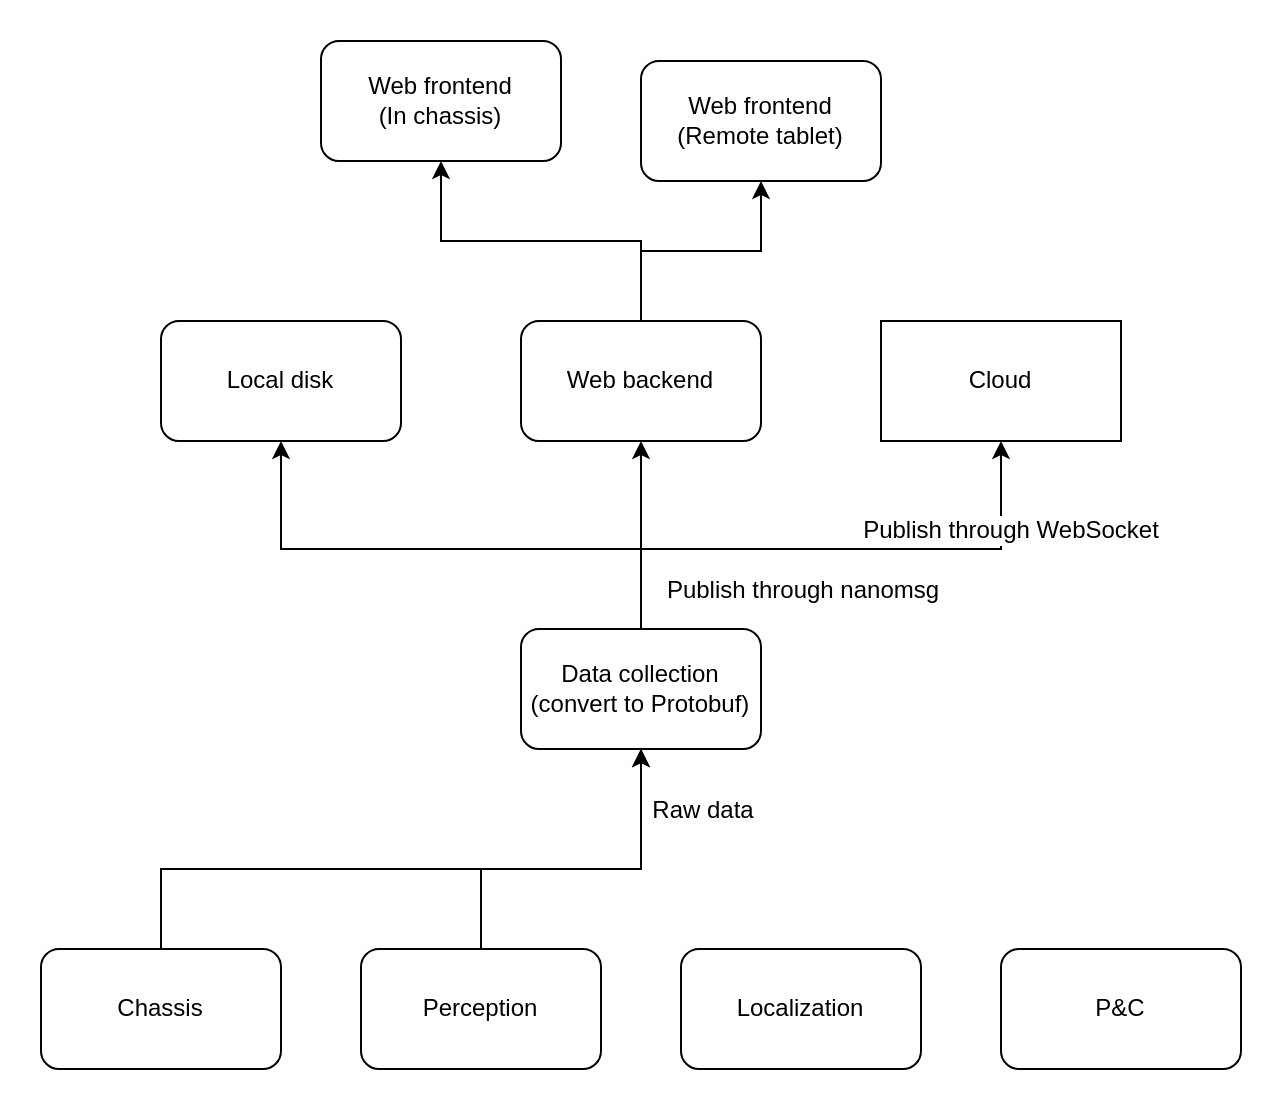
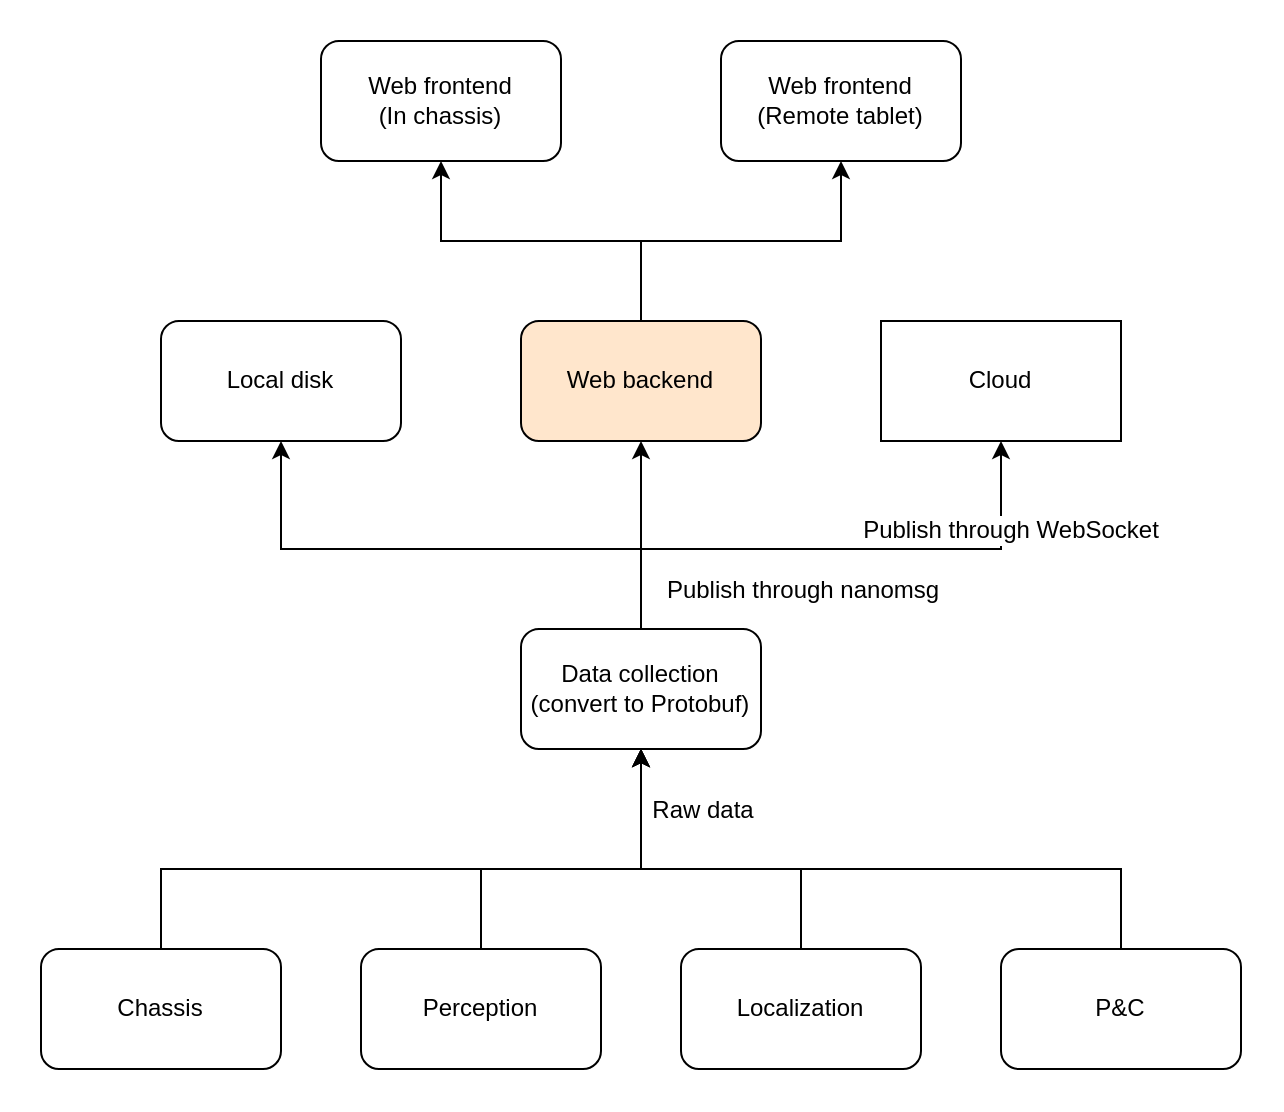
node "Web frontend (Remote tablet)": moved (761, 121) -> (841, 101)
node "Web backend": fillcolor #ffffff -> #ffe6cc
edge "P&C" -> "Data collection (convert to Protobuf)": added
edge "Localization" -> "Data collection (convert to Protobuf)": added
